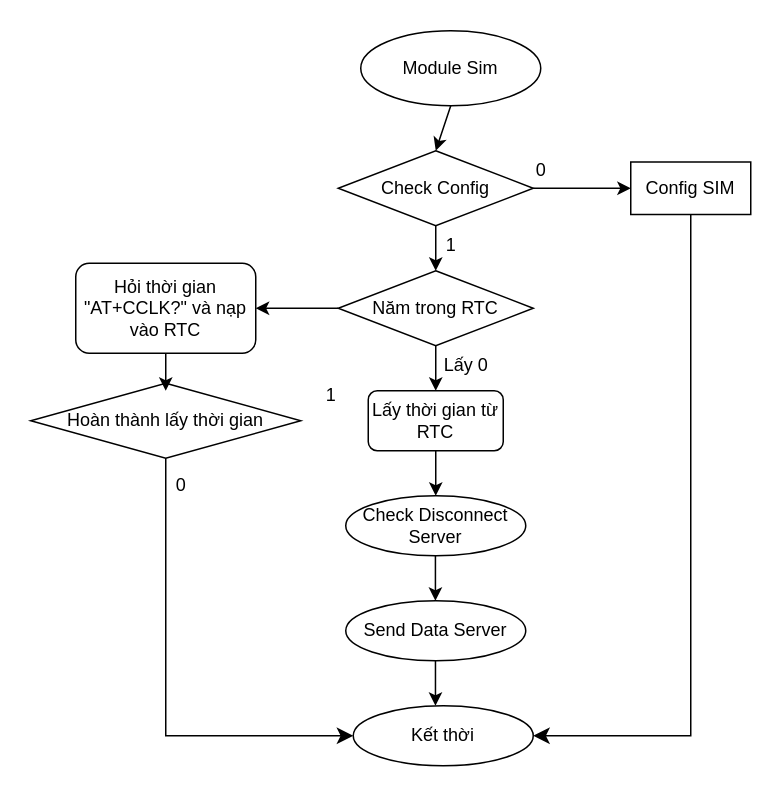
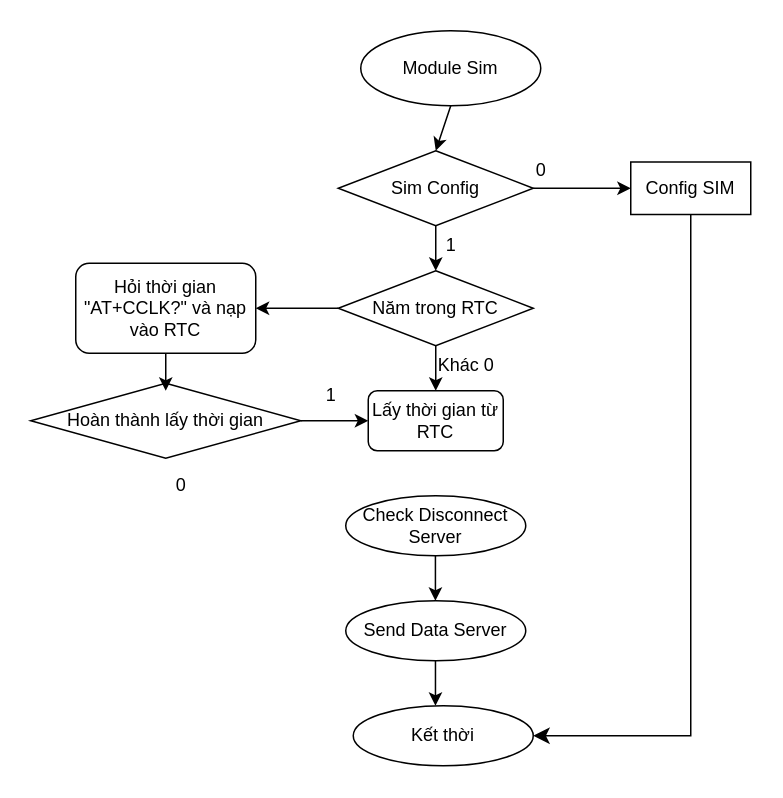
node "Check Config": label "Check Config" -> "Sim Config"
node "Lấy 0": label "Lấy 0" -> "Khác 0"
edge "Hoàn thành lấy thời gian" -> "Lấy thời gian từ RTC": added
edge "Lấy thời gian từ RTC" -> "Check Disconnect Server": removed
edge "Hoàn thành lấy thời gian" -> "Kết thời": removed
